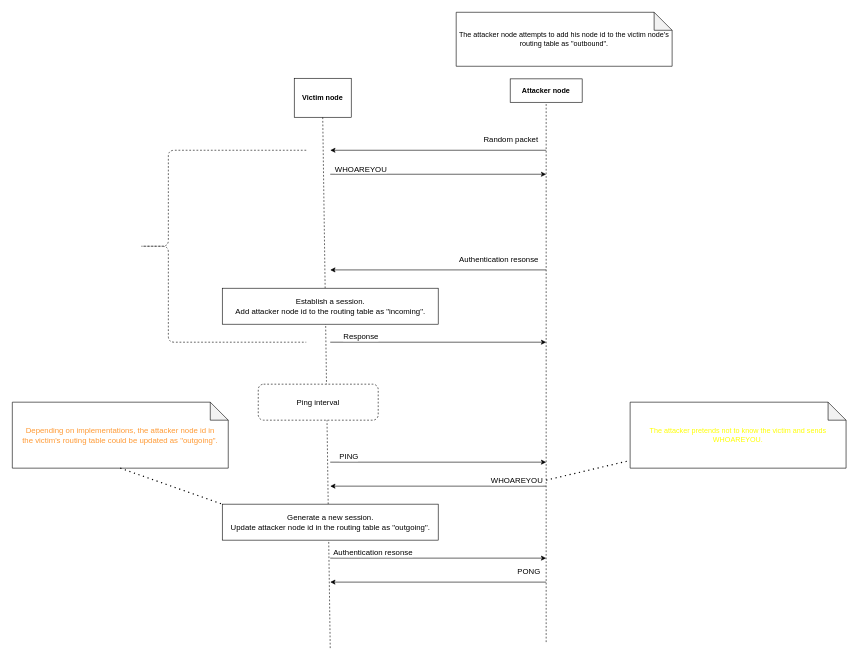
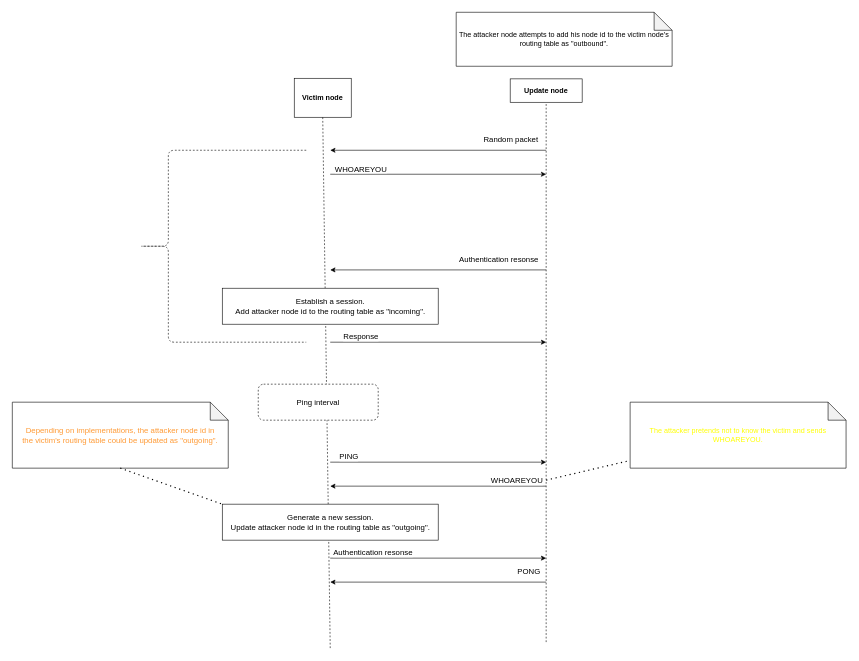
node "Attacker node": label "Attacker node" -> "Update node"
